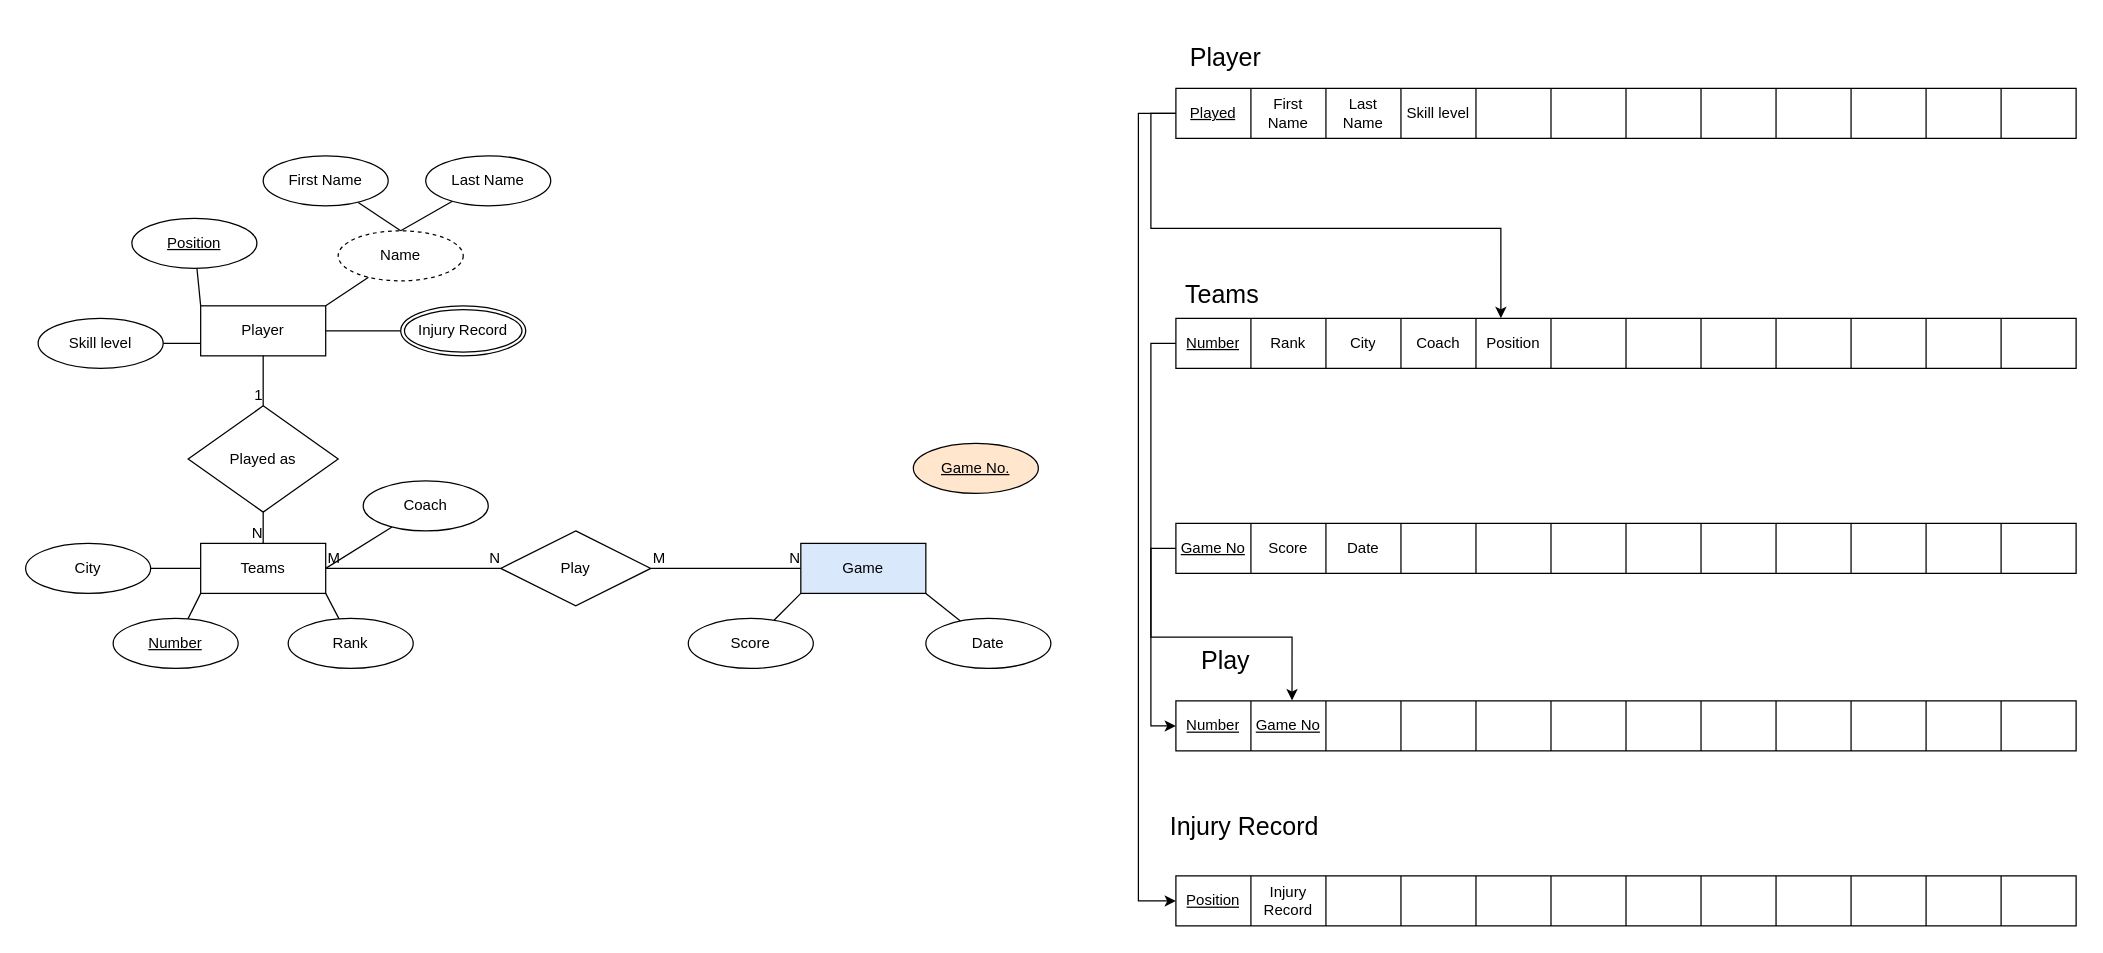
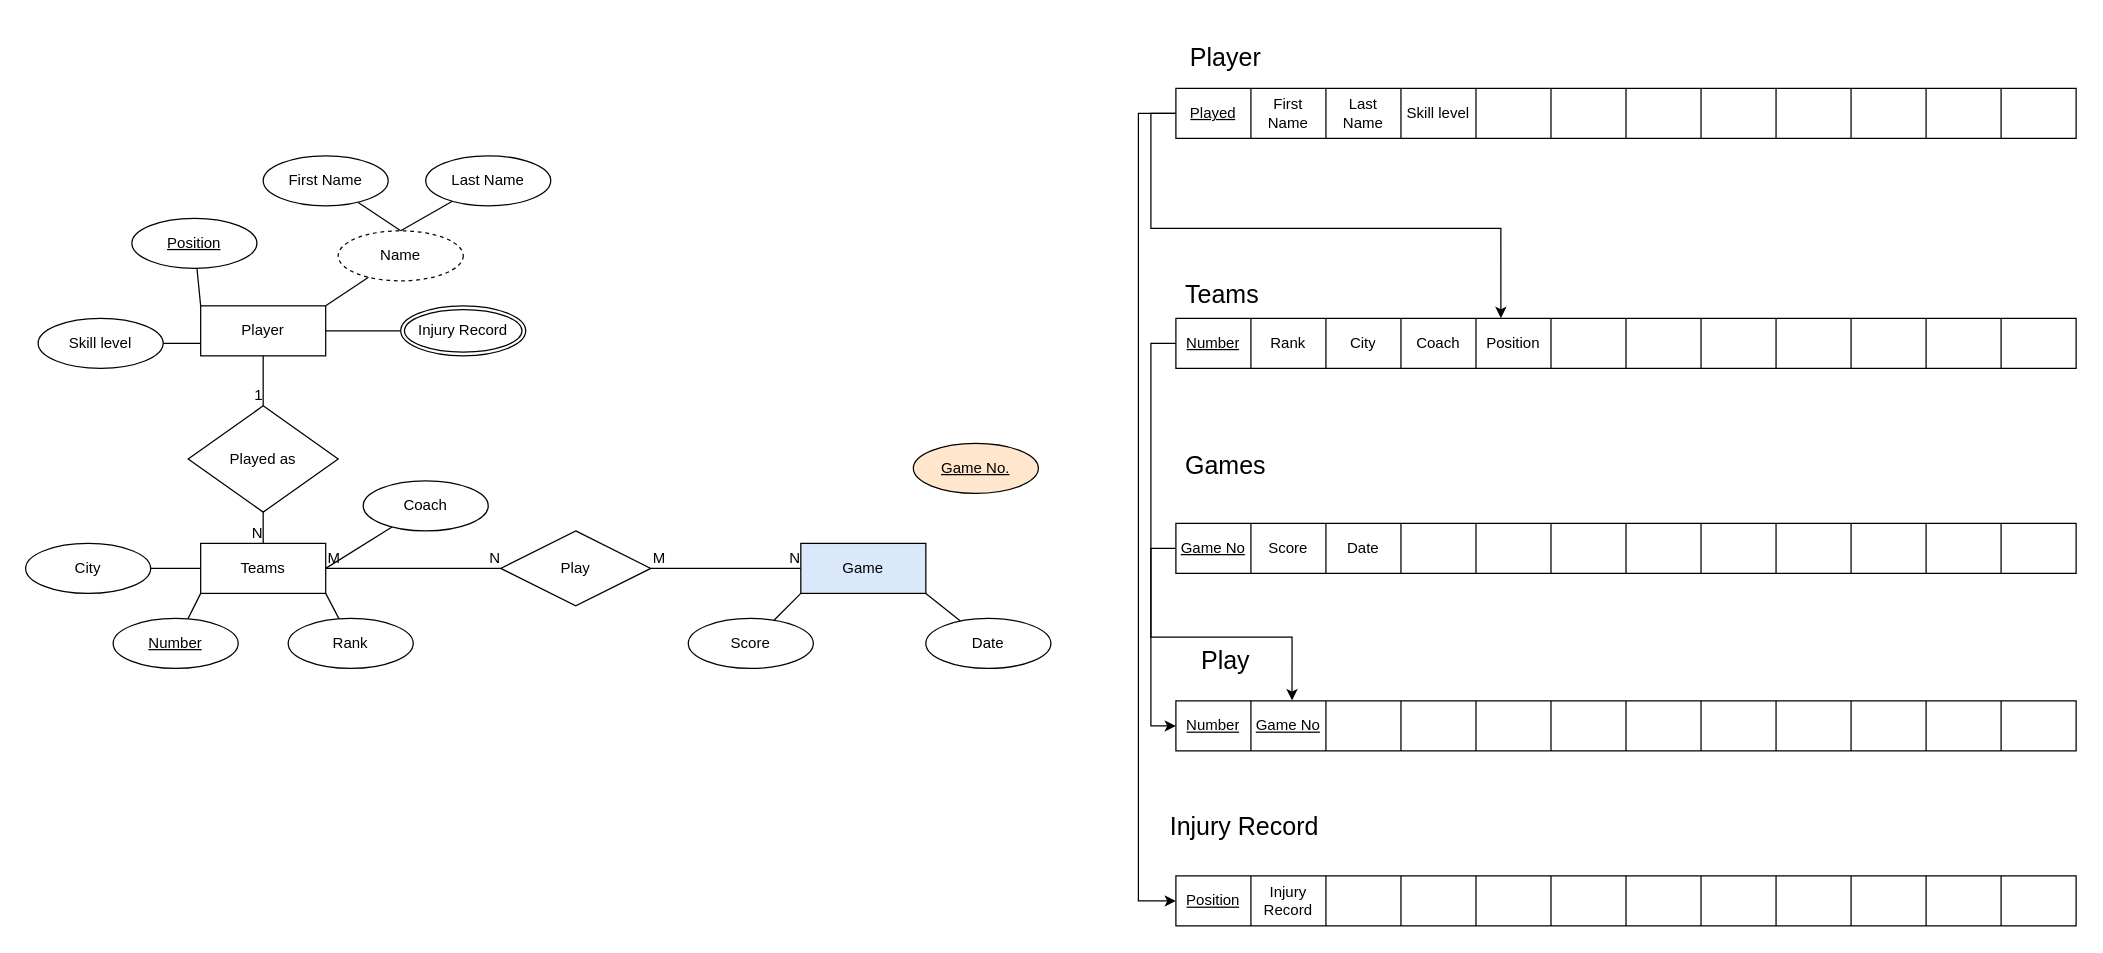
node "Games": added
